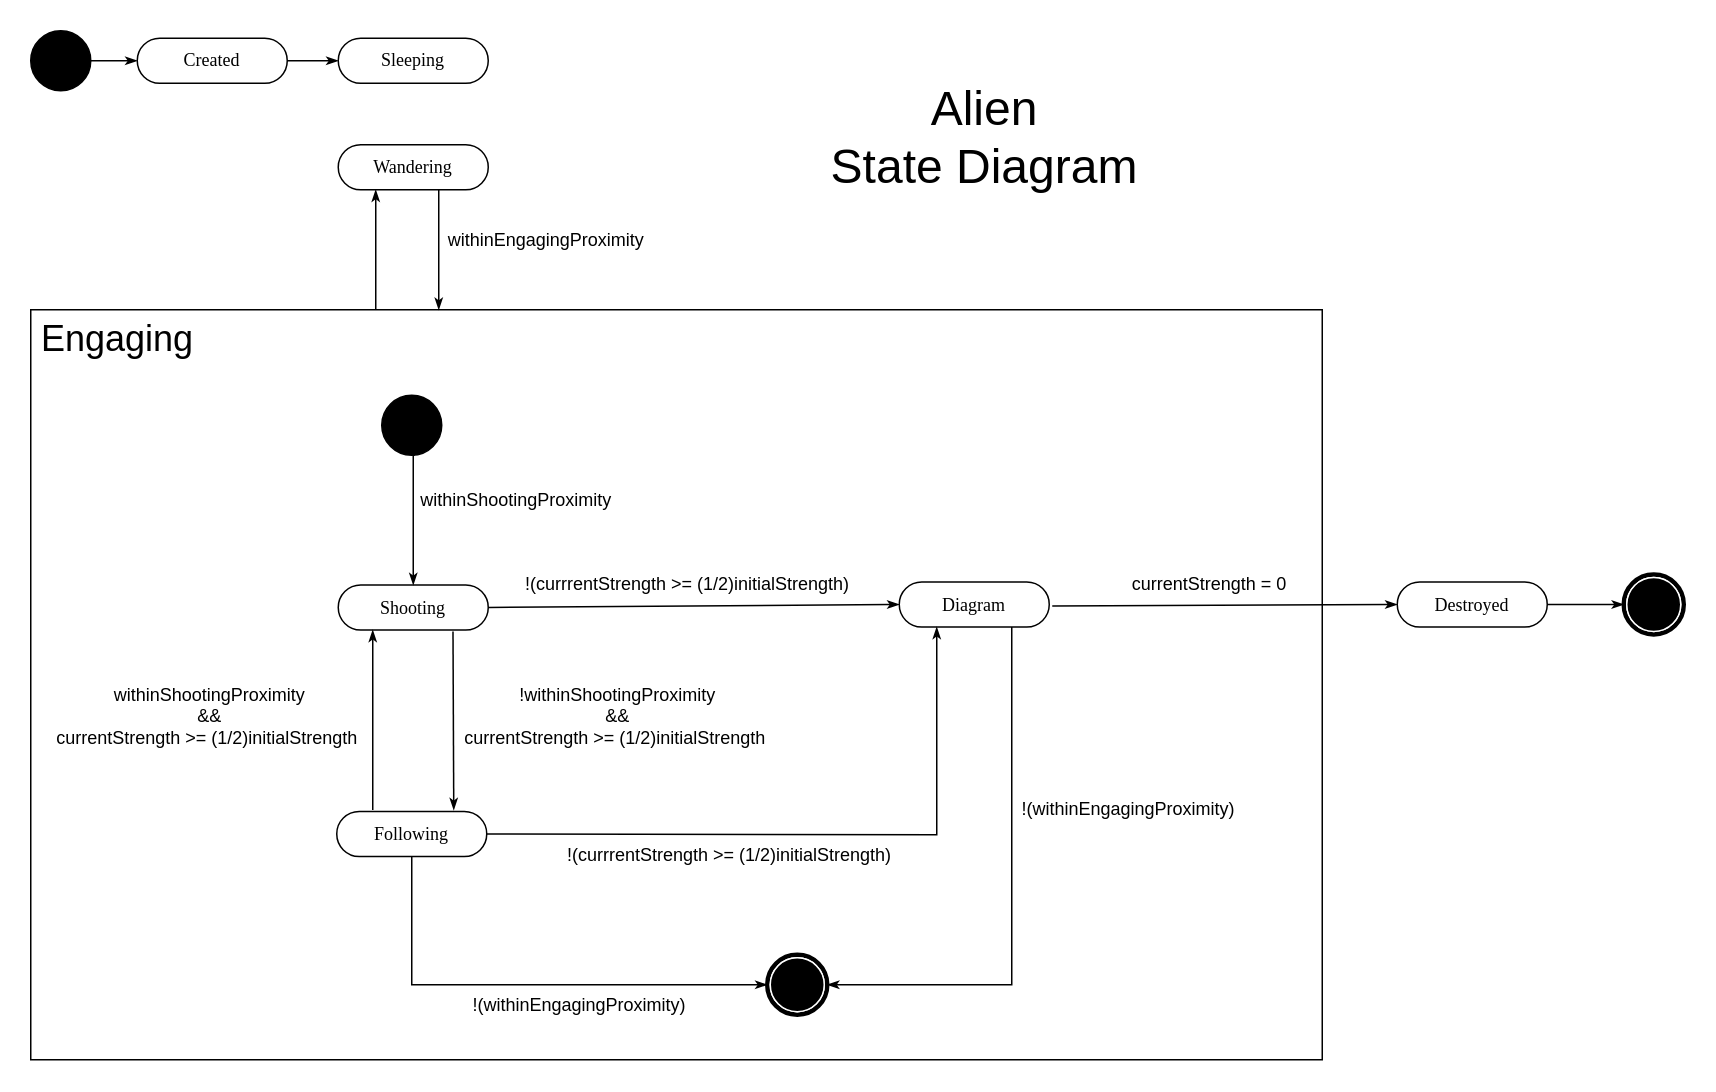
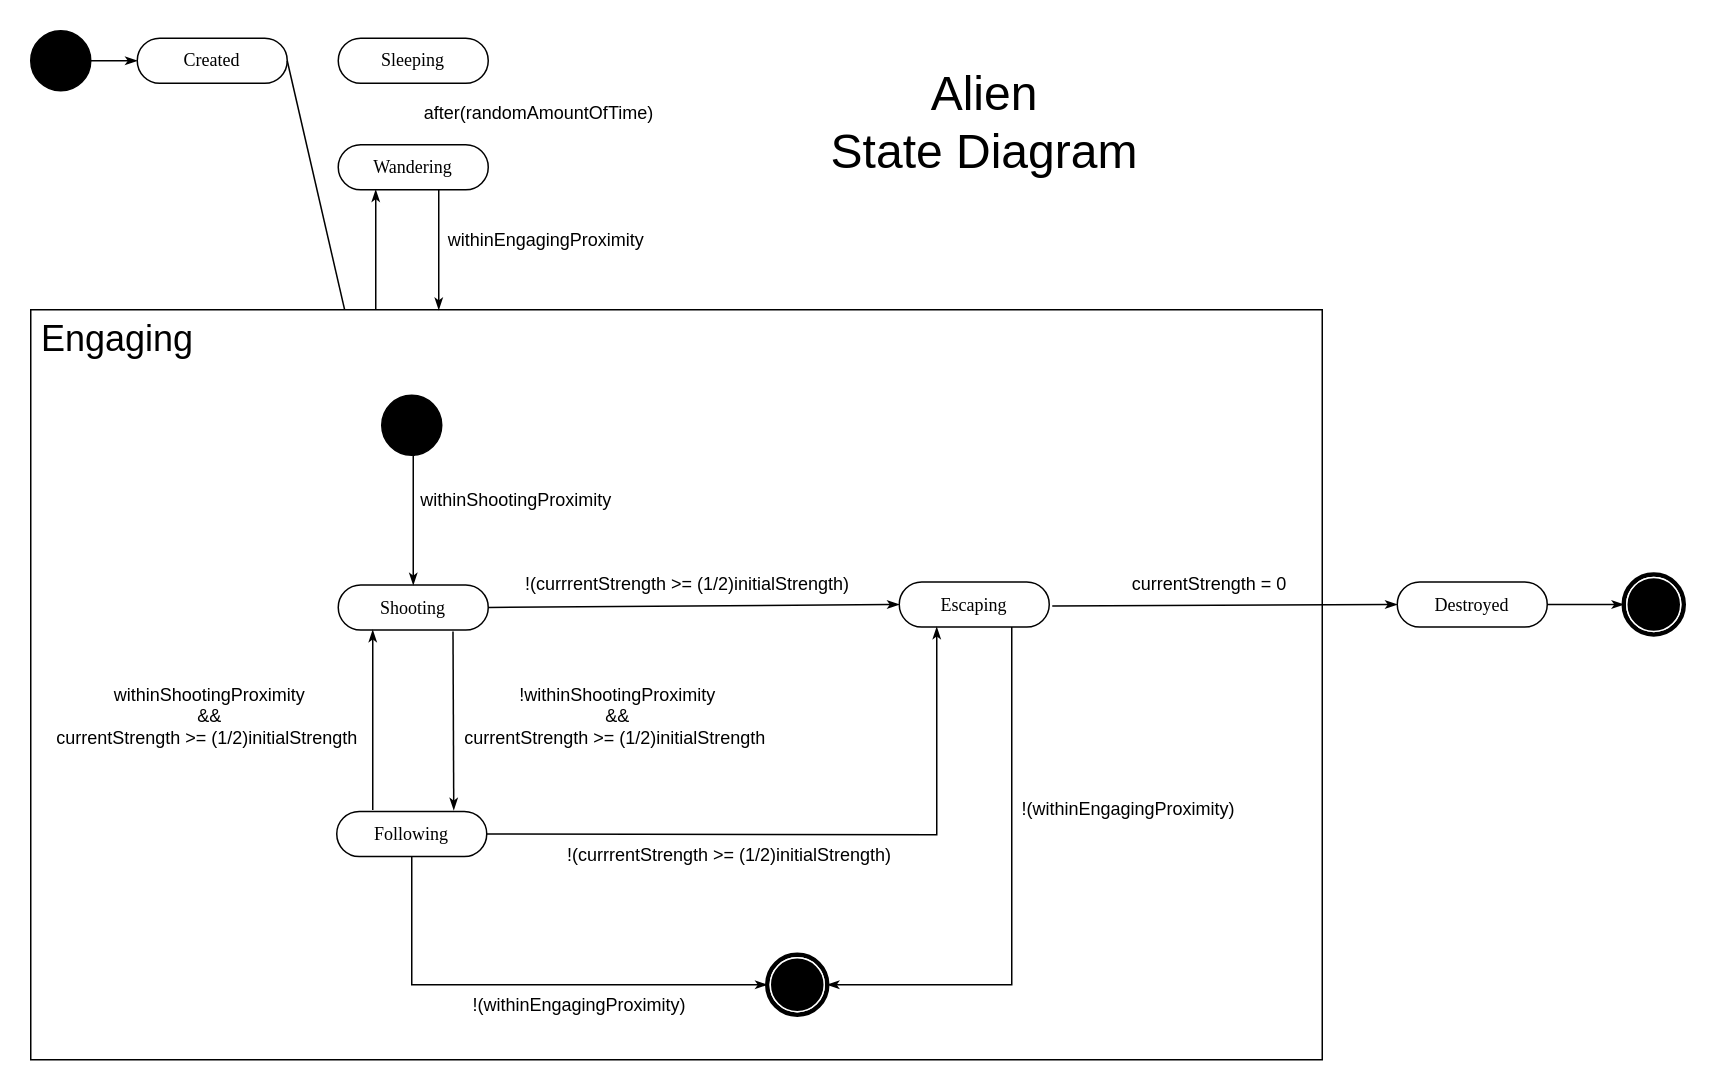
edge "Created" -> "Sleeping": now "Created" -> "Shooting"
node "after(randomAmountOfTime)": added
node "Alien State Diagram": moved (985, 137) -> (985, 122)
node "Diagram": label "Diagram" -> "Escaping"
